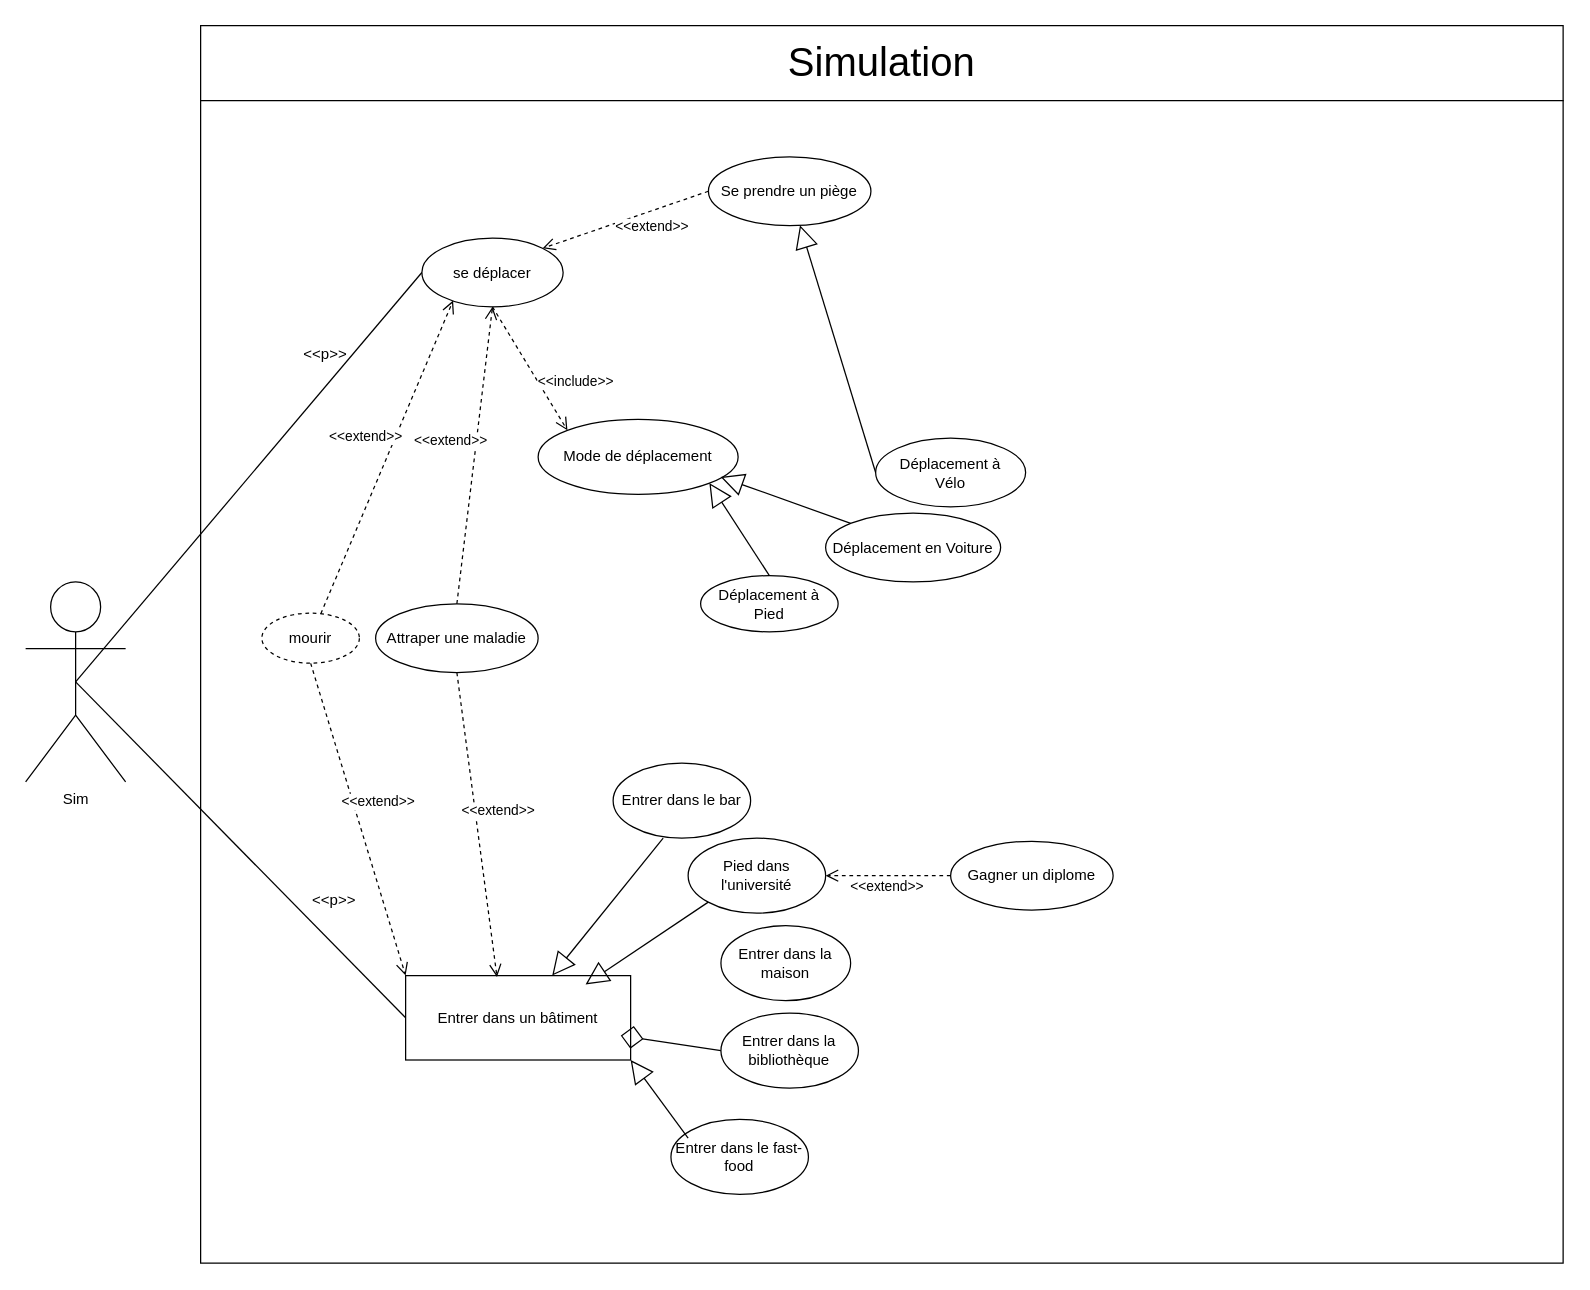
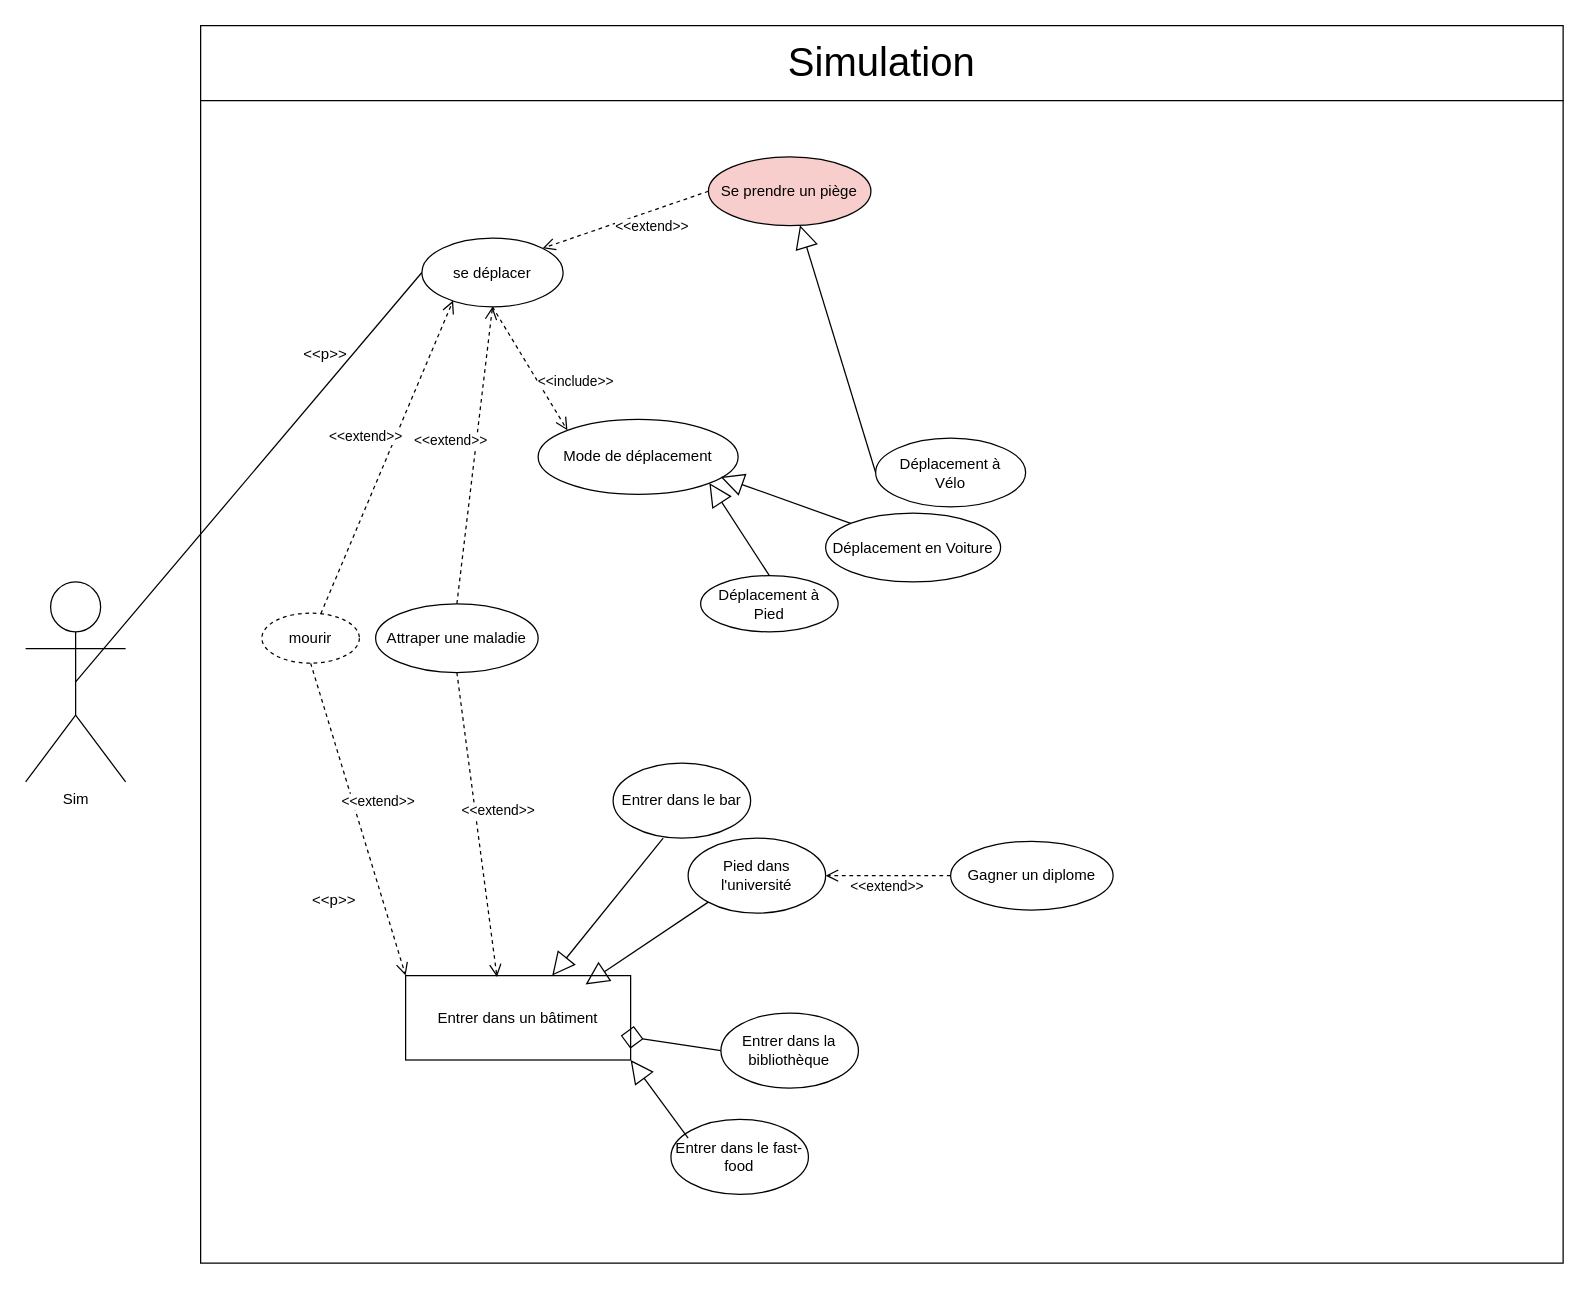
node "Se prendre un piège": fillcolor #ffffff -> #f8cecc
edge "Sim" -- "Entrer dans un bâtiment": removed
node "Entrer dans la maison": removed
